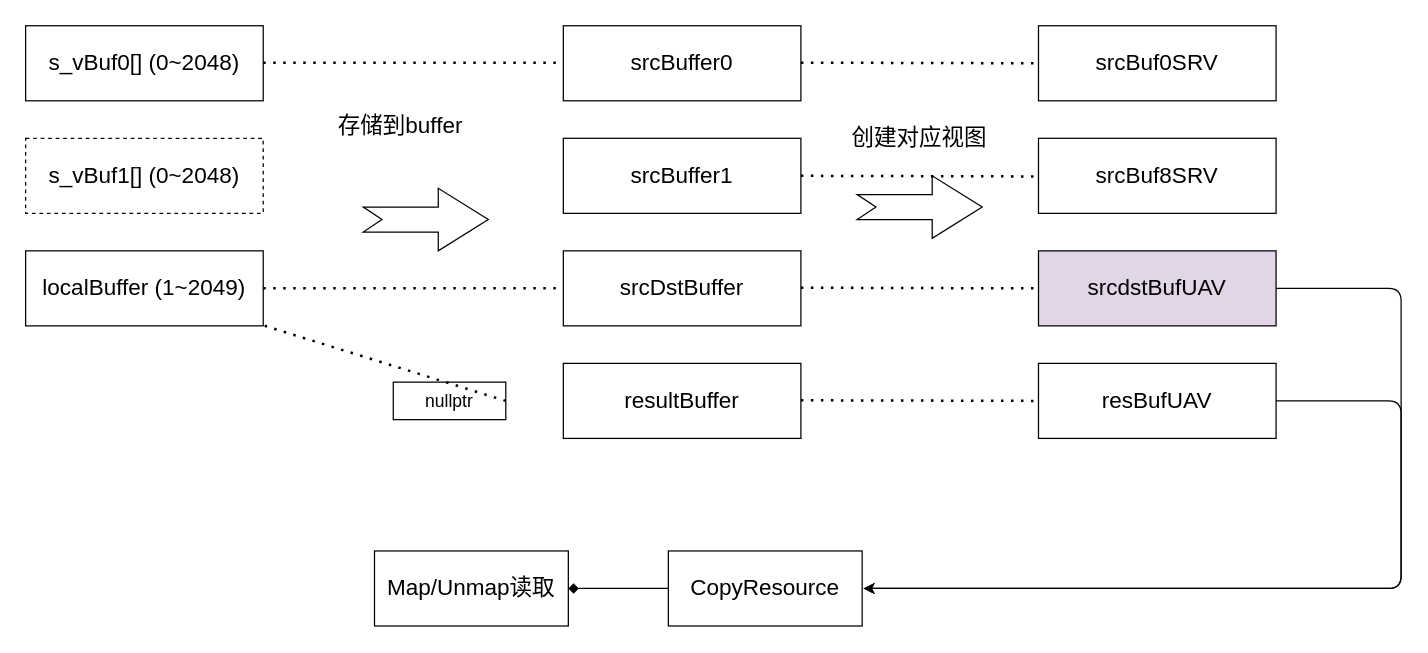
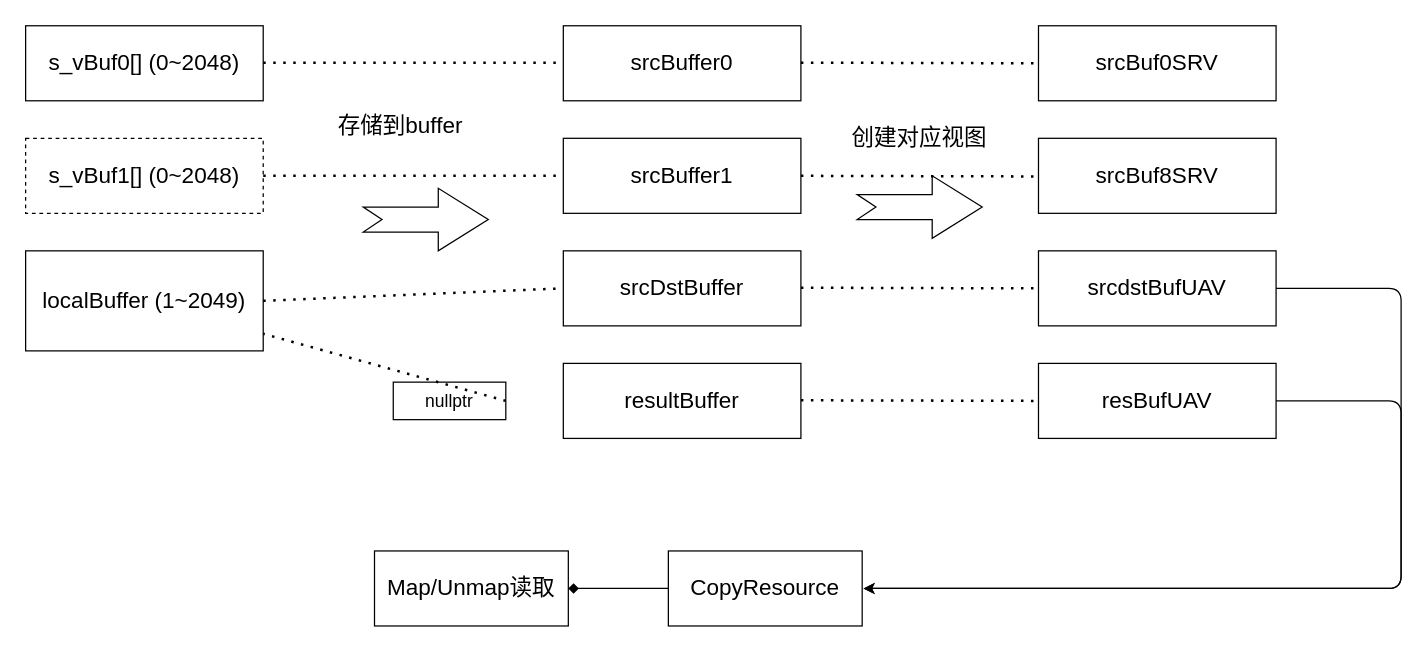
edge "s_vBuf1[] (0~2048)" -- "srcBuffer1": added
node "localBuffer (1~2049)": size 238x75 -> 238x100
node "srcdstBufUAV": fillcolor #e1d5e7 -> #ffffff
